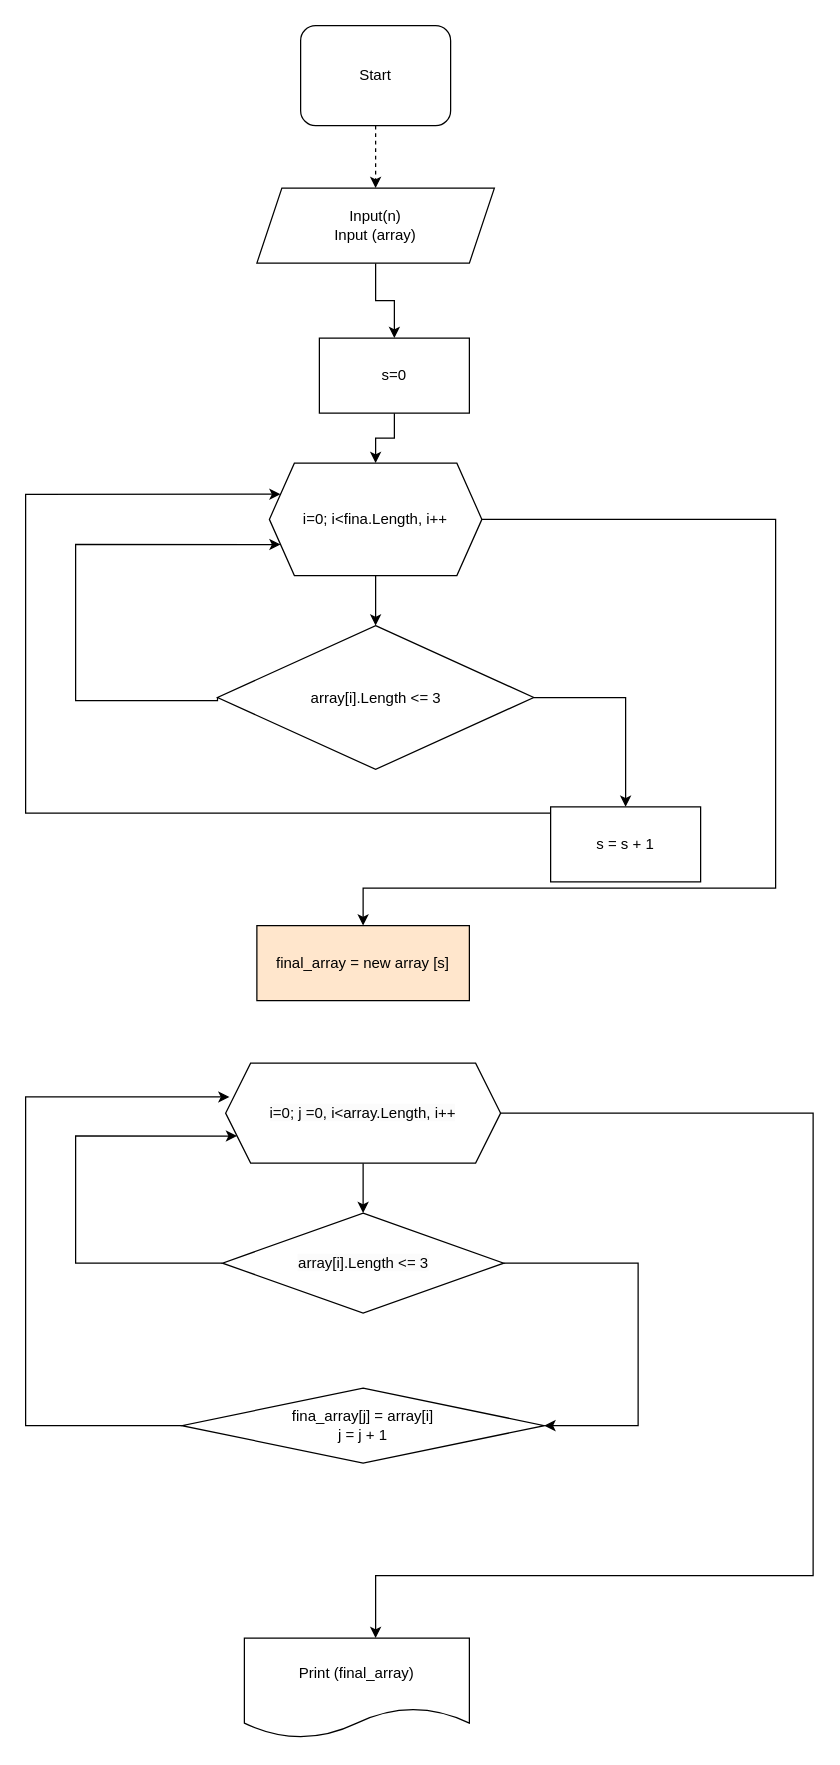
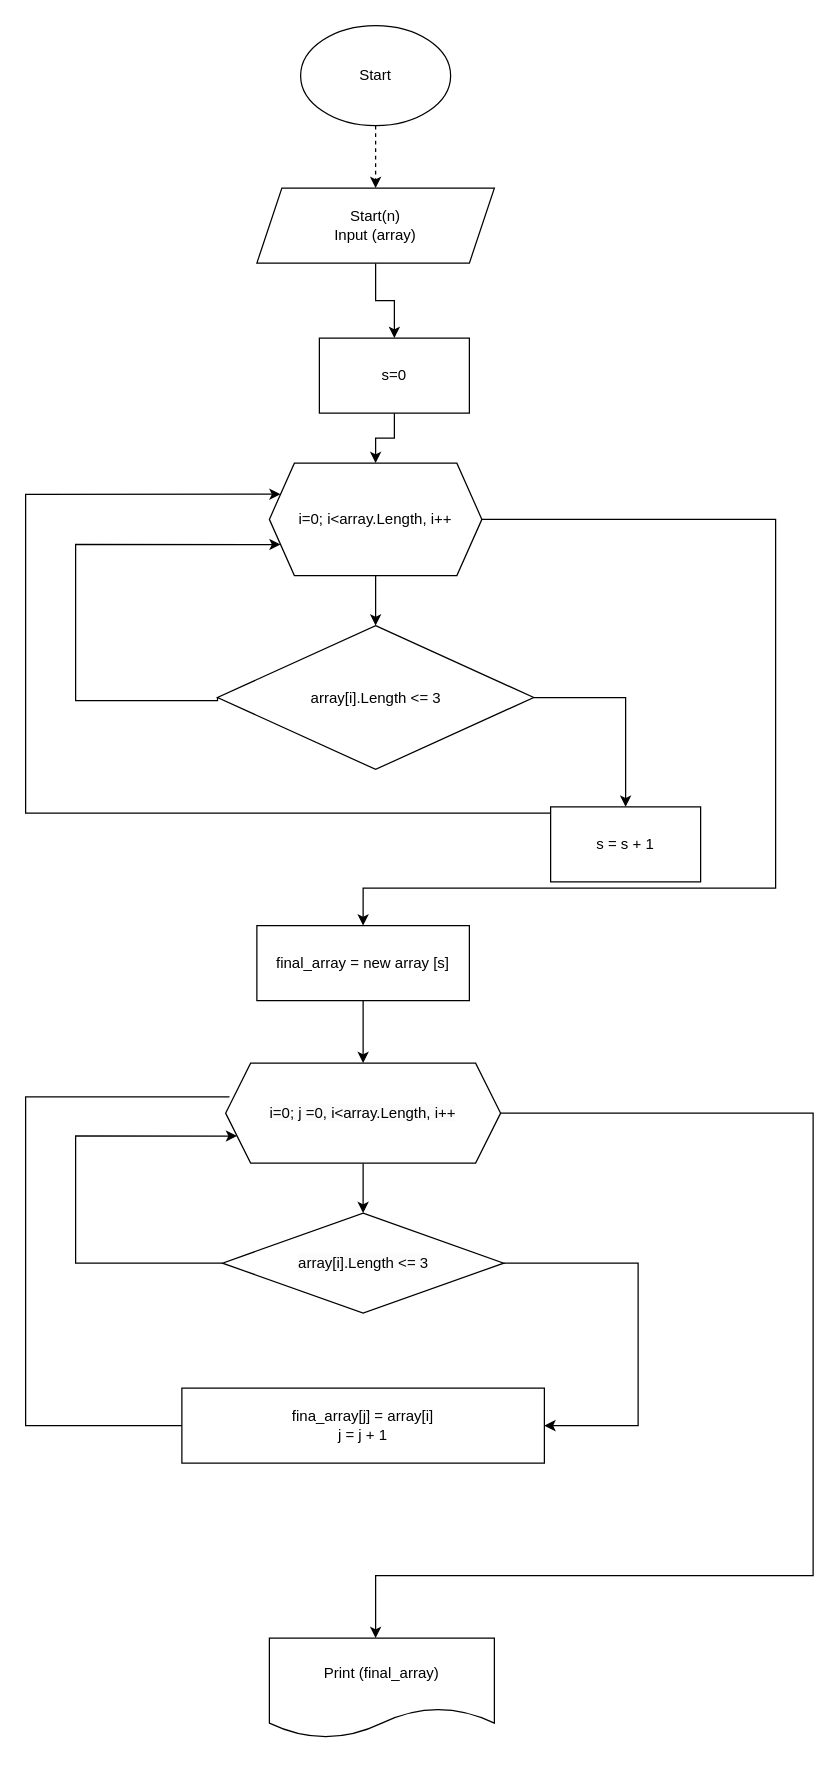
node "Start": shape rounded rectangle -> ellipse
node "Input(n) Input (array)": label "Input(n) Input (array)" -> "Start(n) Input (array)"
node "i=0; i<fina.Length, i++": label "i=0; i<fina.Length, i++" -> "i=0; i<array.Length, i++"
node "final_array = new array [s]": fillcolor #ffe6cc -> #ffffff
edge "final_array = new array [s]" -> "i=0; j =0, i<array.Length, i++": added
edge "fina_array[j] = array[i] j = j + 1" -> "i=0; j =0, i<array.Length, i++": arrowhead classic -> none
node "fina_array[j] = array[i] j = j + 1": shape diamond -> rectangle
node "Print (final_array)": moved (357, 1688) -> (382, 1688)
